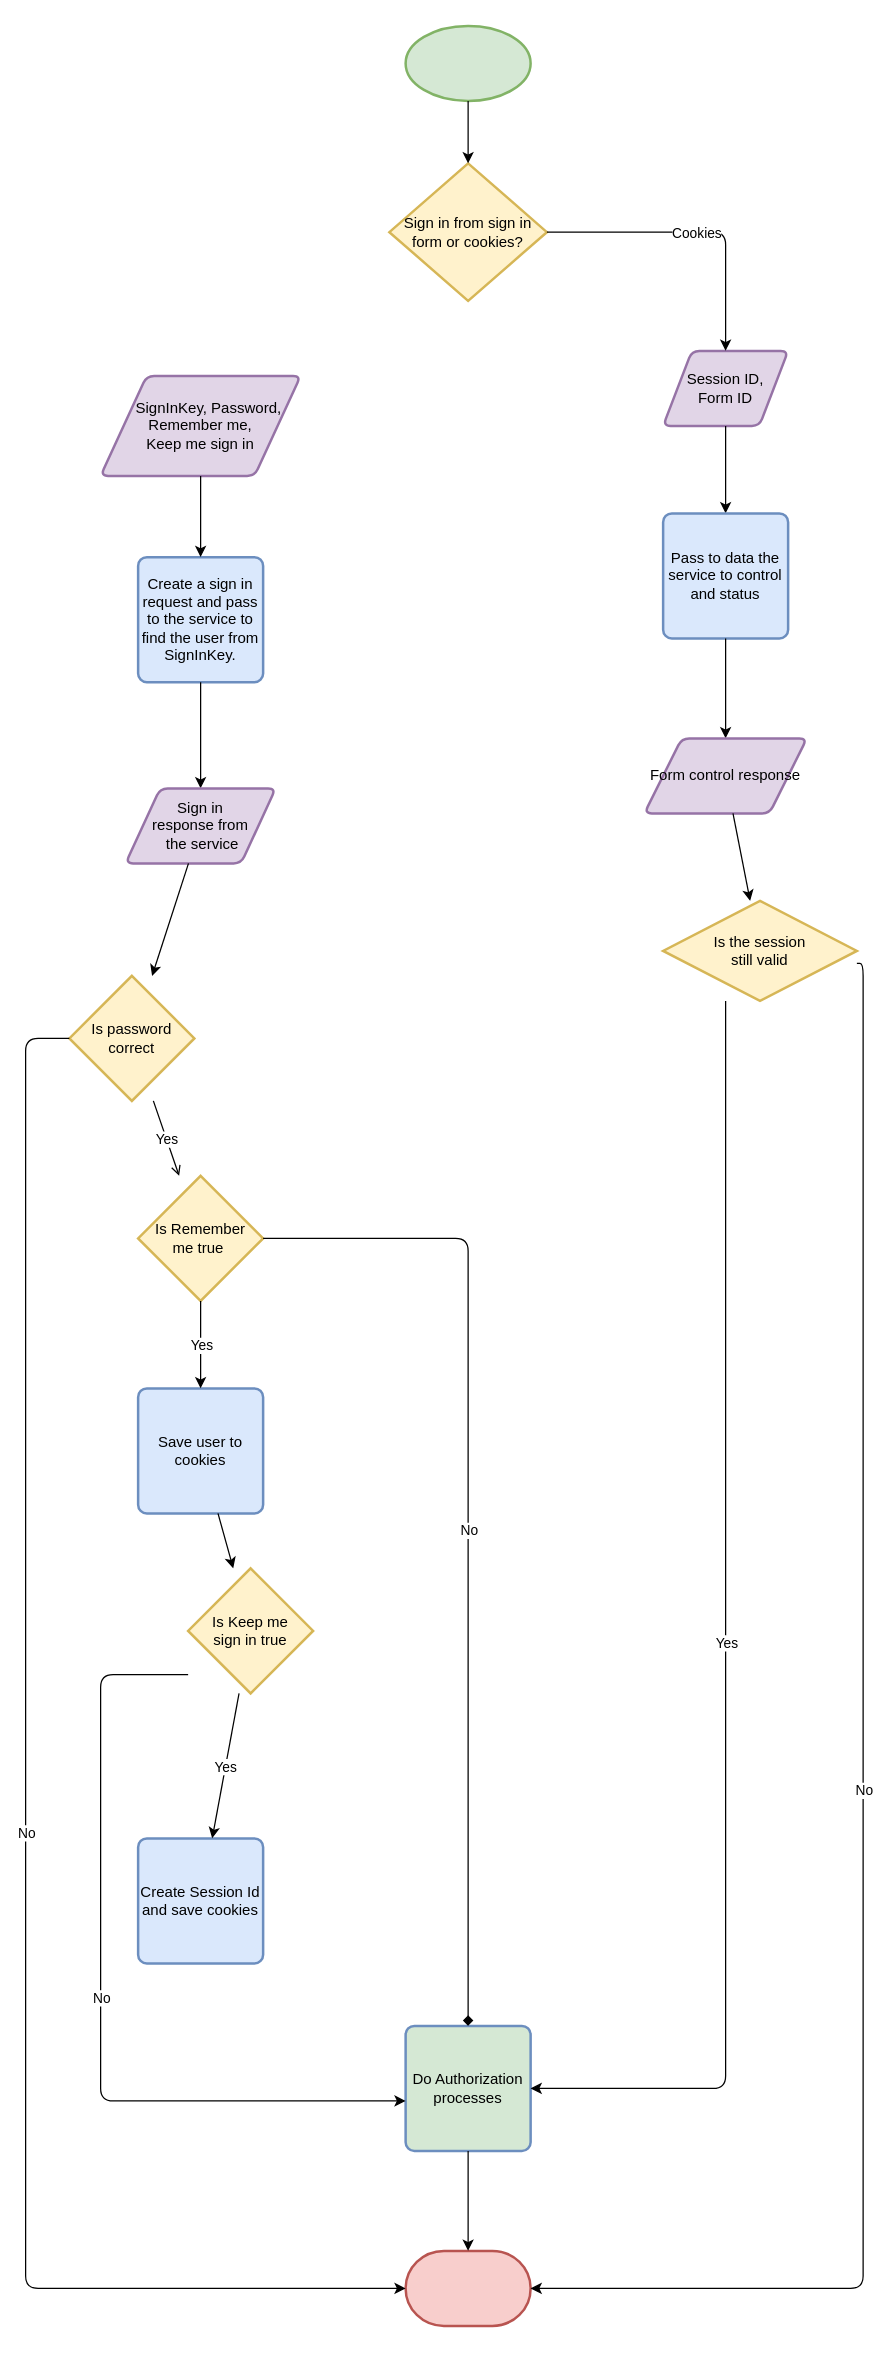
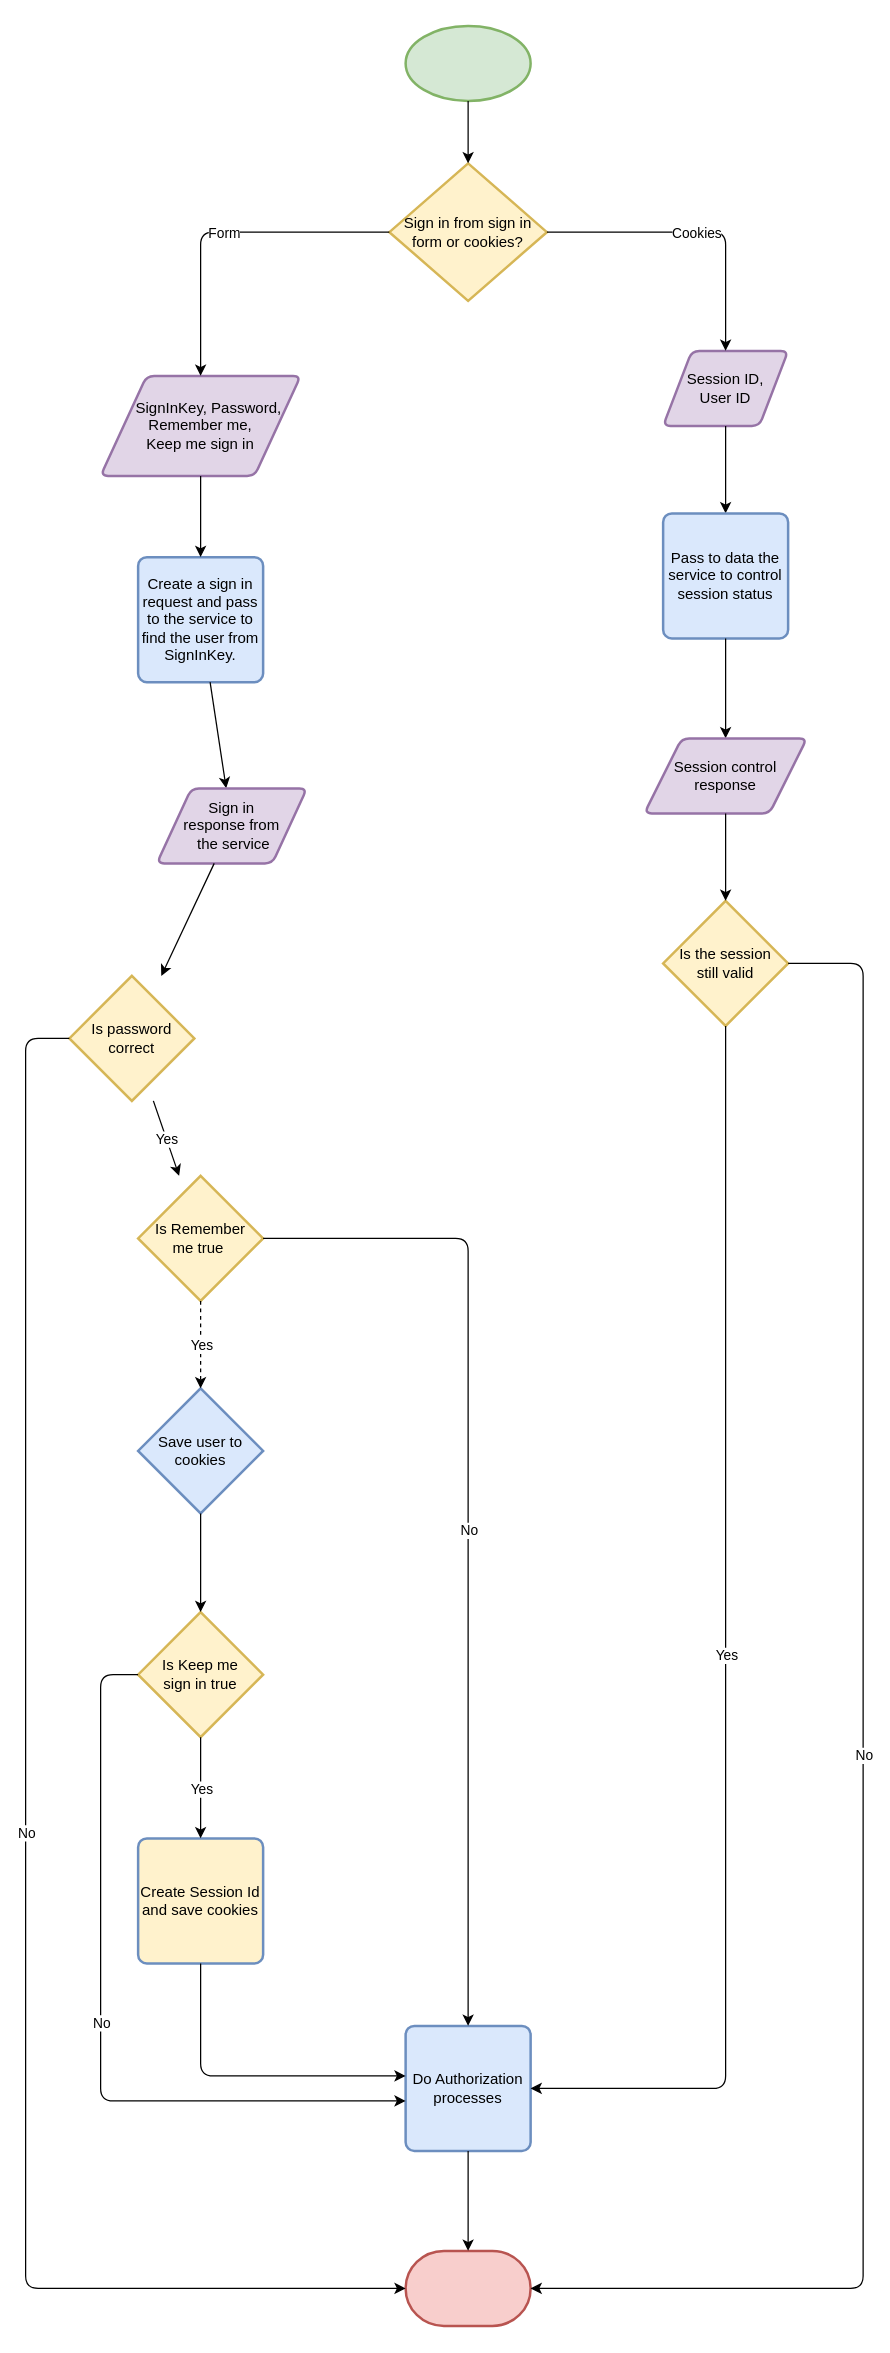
edge "Sign in from sign in form or cookies?" -> "SignInKey, Password, Remember me, Keep me sign in": added, label "Form"
node "Session ID, Form ID": label "Session ID, Form ID" -> "Session ID, User ID"
node "Pass to data the service to control and status": label "Pass to data the service to control and status" -> "Pass to data the service to control session status"
node "Form control response": label "Form control response" -> "Session control response"
node "Sign in response from the service": moved (201, 826) -> (232, 826)
node "Is the session still valid": size 194x100 -> 125x125
edge "Is password correct" -> "Is Remember me true": arrowhead open -> classic
edge "Is Remember me true" -> "Save user to cookies": style solid -> dashed
node "Save user to cookies": shape rounded rectangle -> diamond
node "Is Keep me sign in true": moved (251, 1631) -> (201, 1674)
node "Create Session Id and save cookies": fillcolor #dae8fc -> #fff2cc
edge "Is Remember me true" -> "Do Authorization processes": arrowhead diamond -> classic
edge "Create Session Id and save cookies" -> "Do Authorization processes": added
node "Do Authorization processes": fillcolor #d5e8d4 -> #dae8fc
